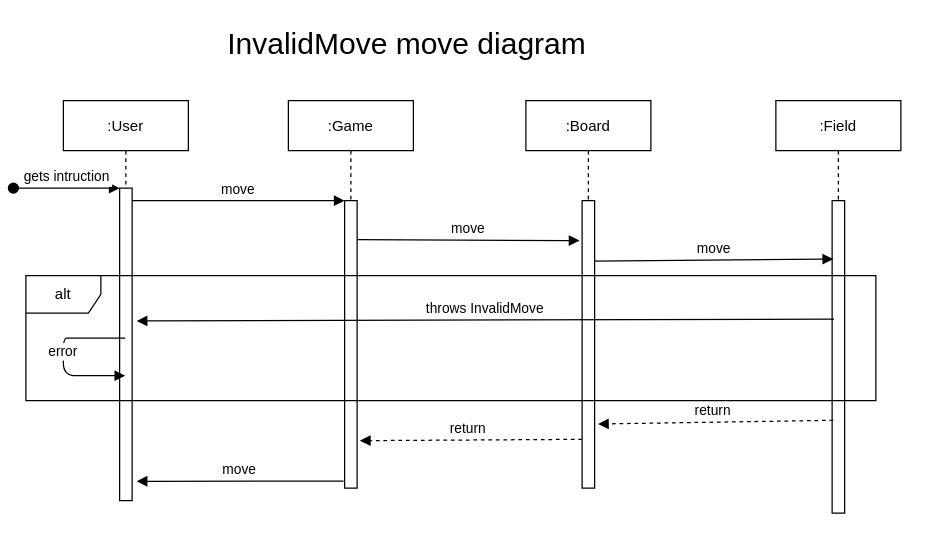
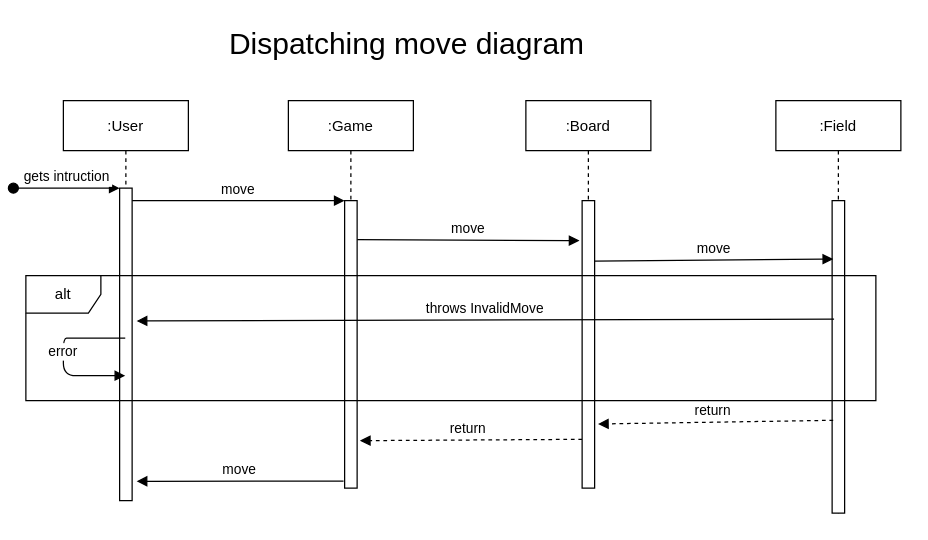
node "InvalidMove move diagram": label "InvalidMove move diagram" -> "Dispatching move diagram"
